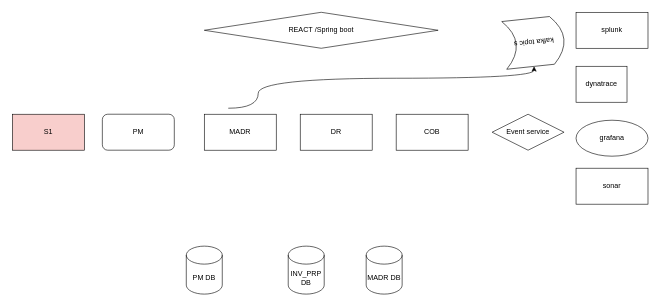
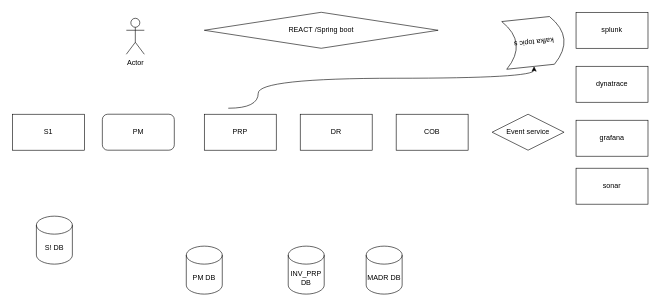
node "Actor": added
node "dynatrace": size 51x36 -> 72x36
node "S1": fillcolor #f8cecc -> #ffffff
node "MADR": label "MADR" -> "PRP"
node "grafana": shape ellipse -> rectangle
node "S! DB": added
